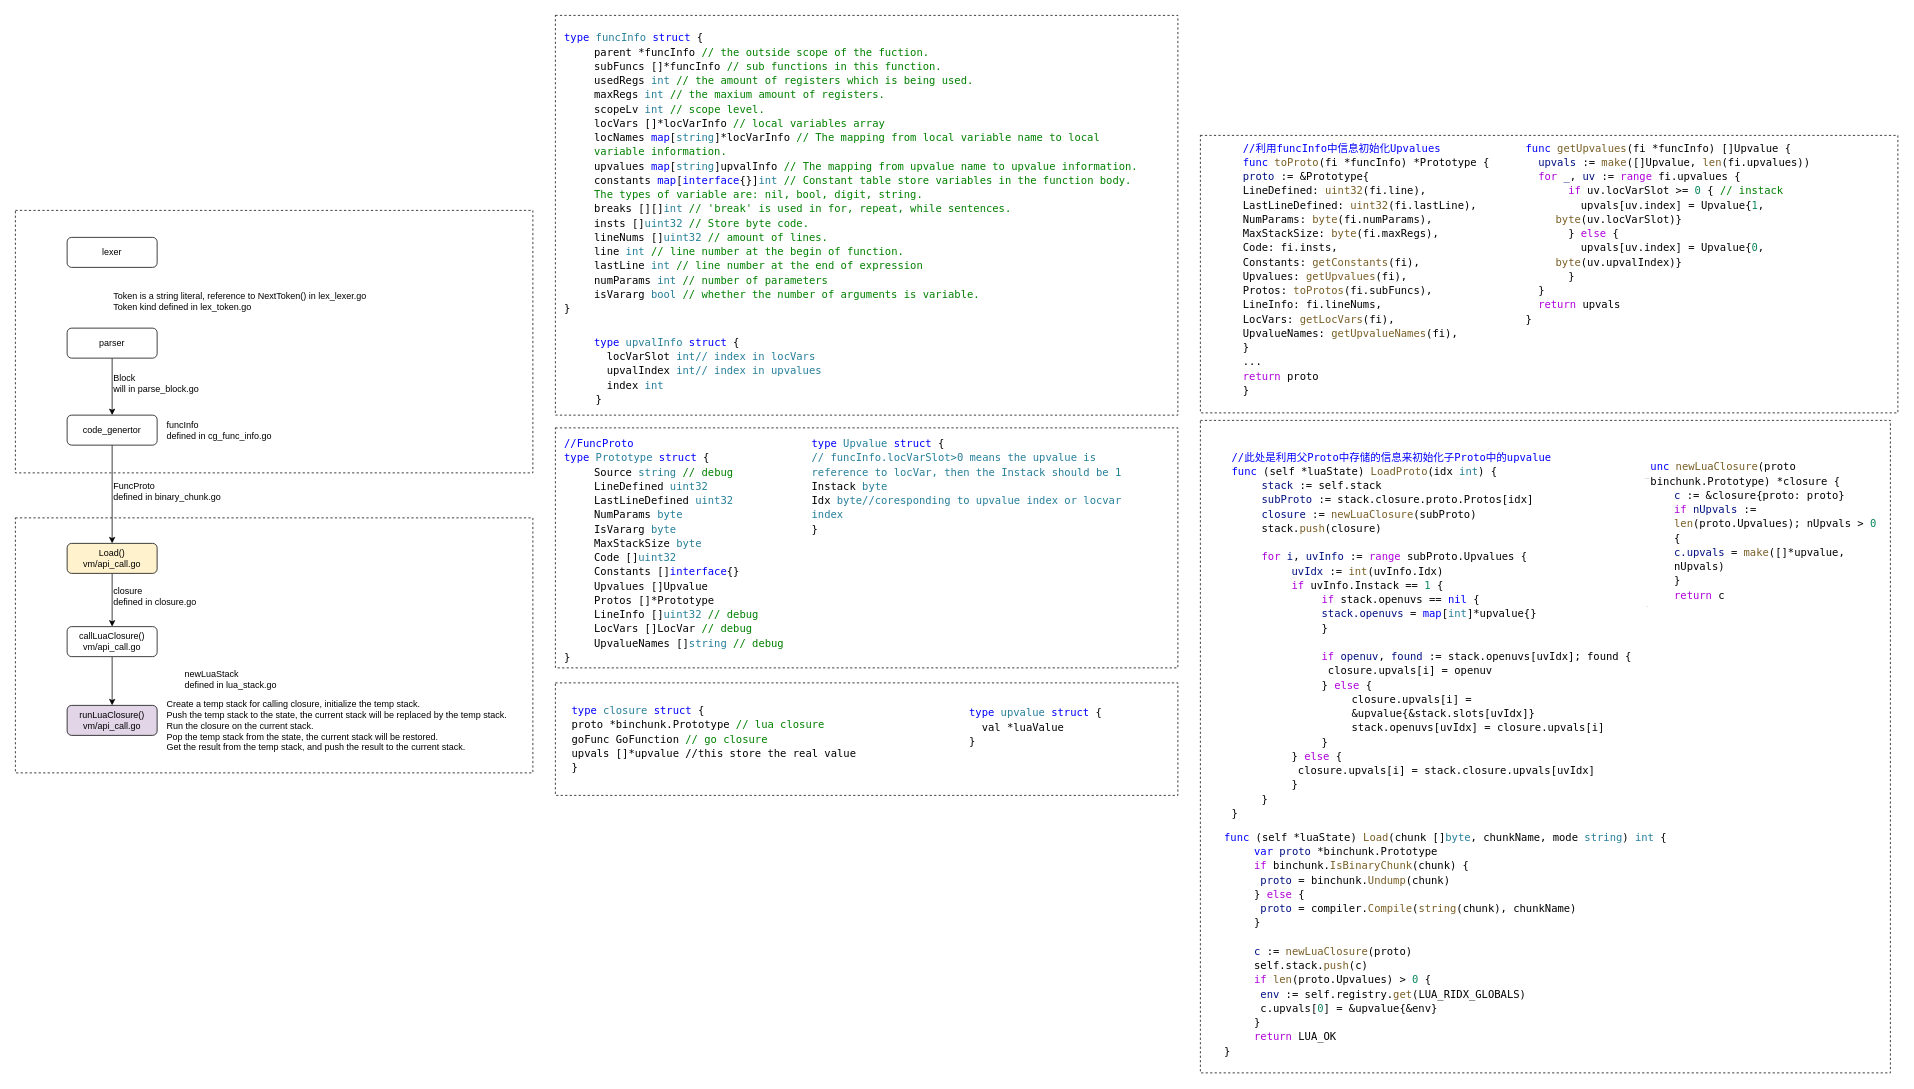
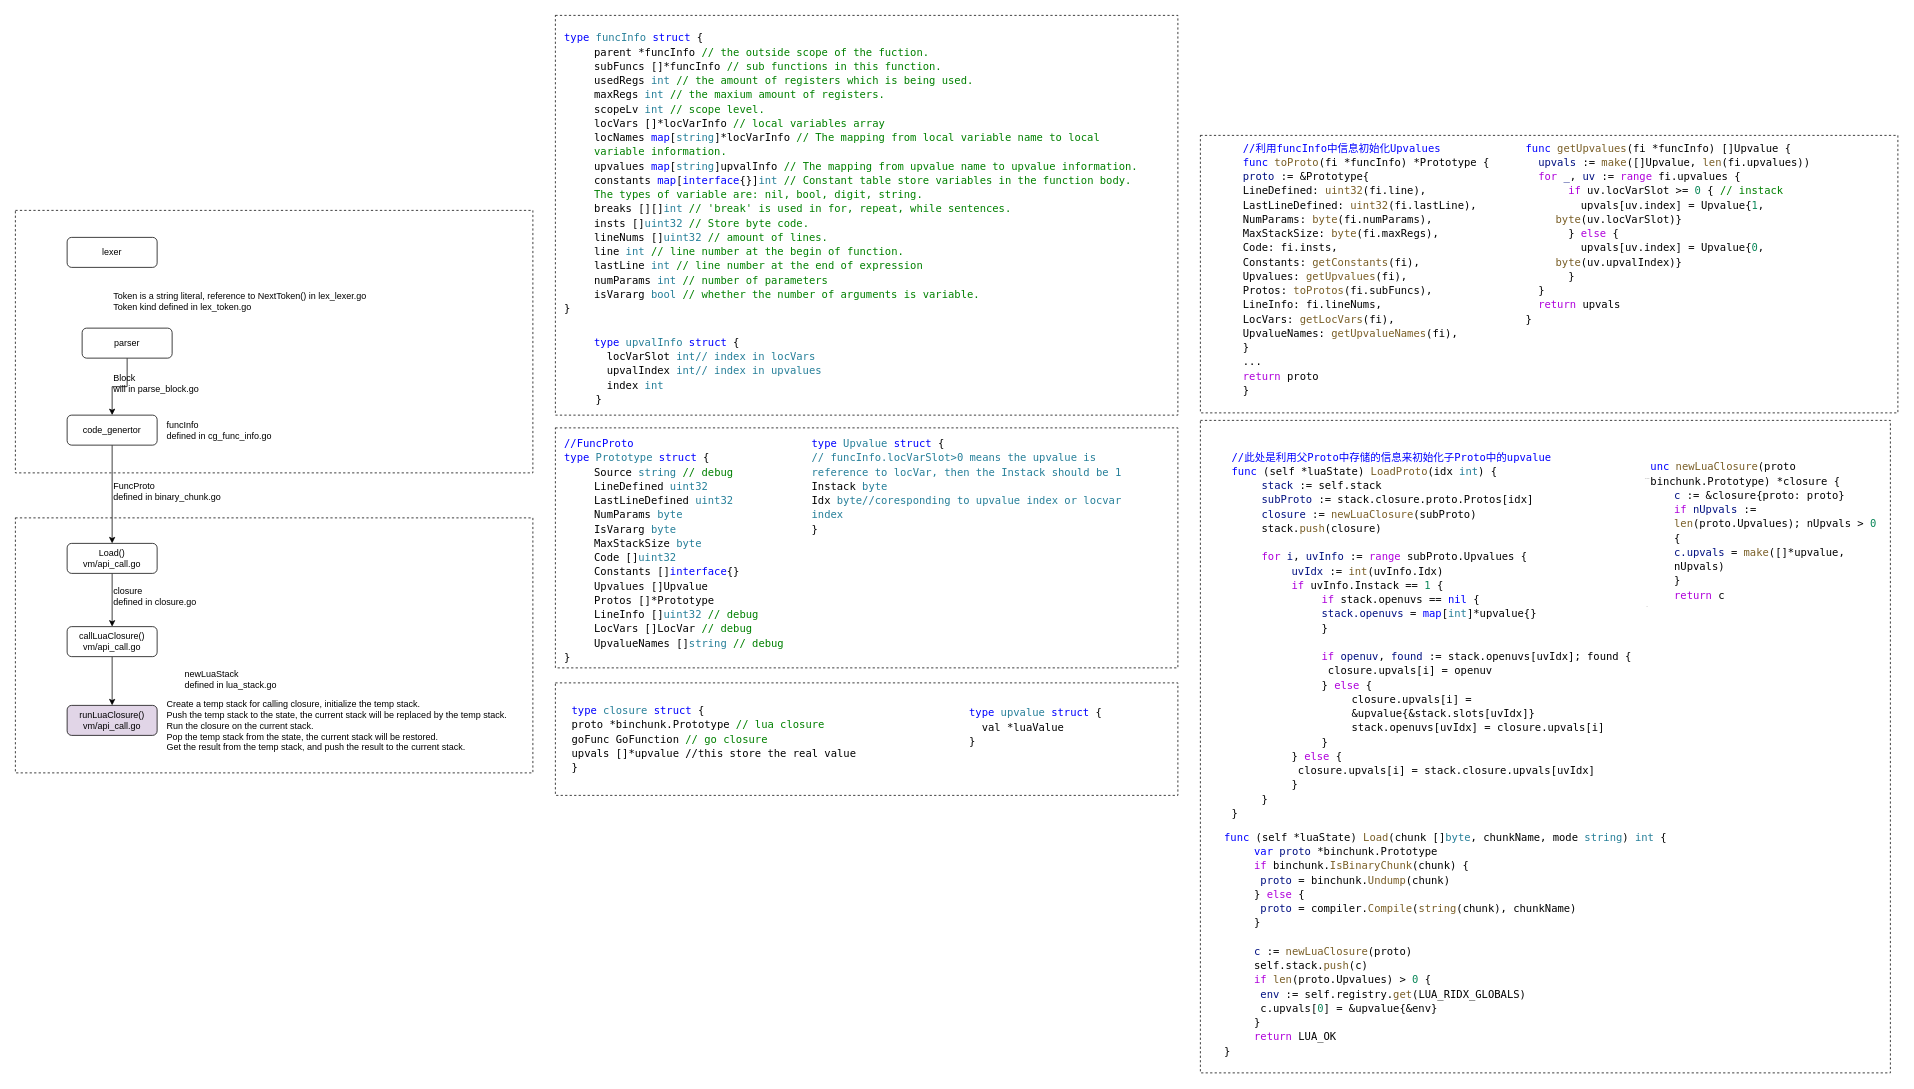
node "parser": moved (112, 343) -> (127, 343)
node "Load() vm/api_call.go": fillcolor #fff2cc -> #ffffff
